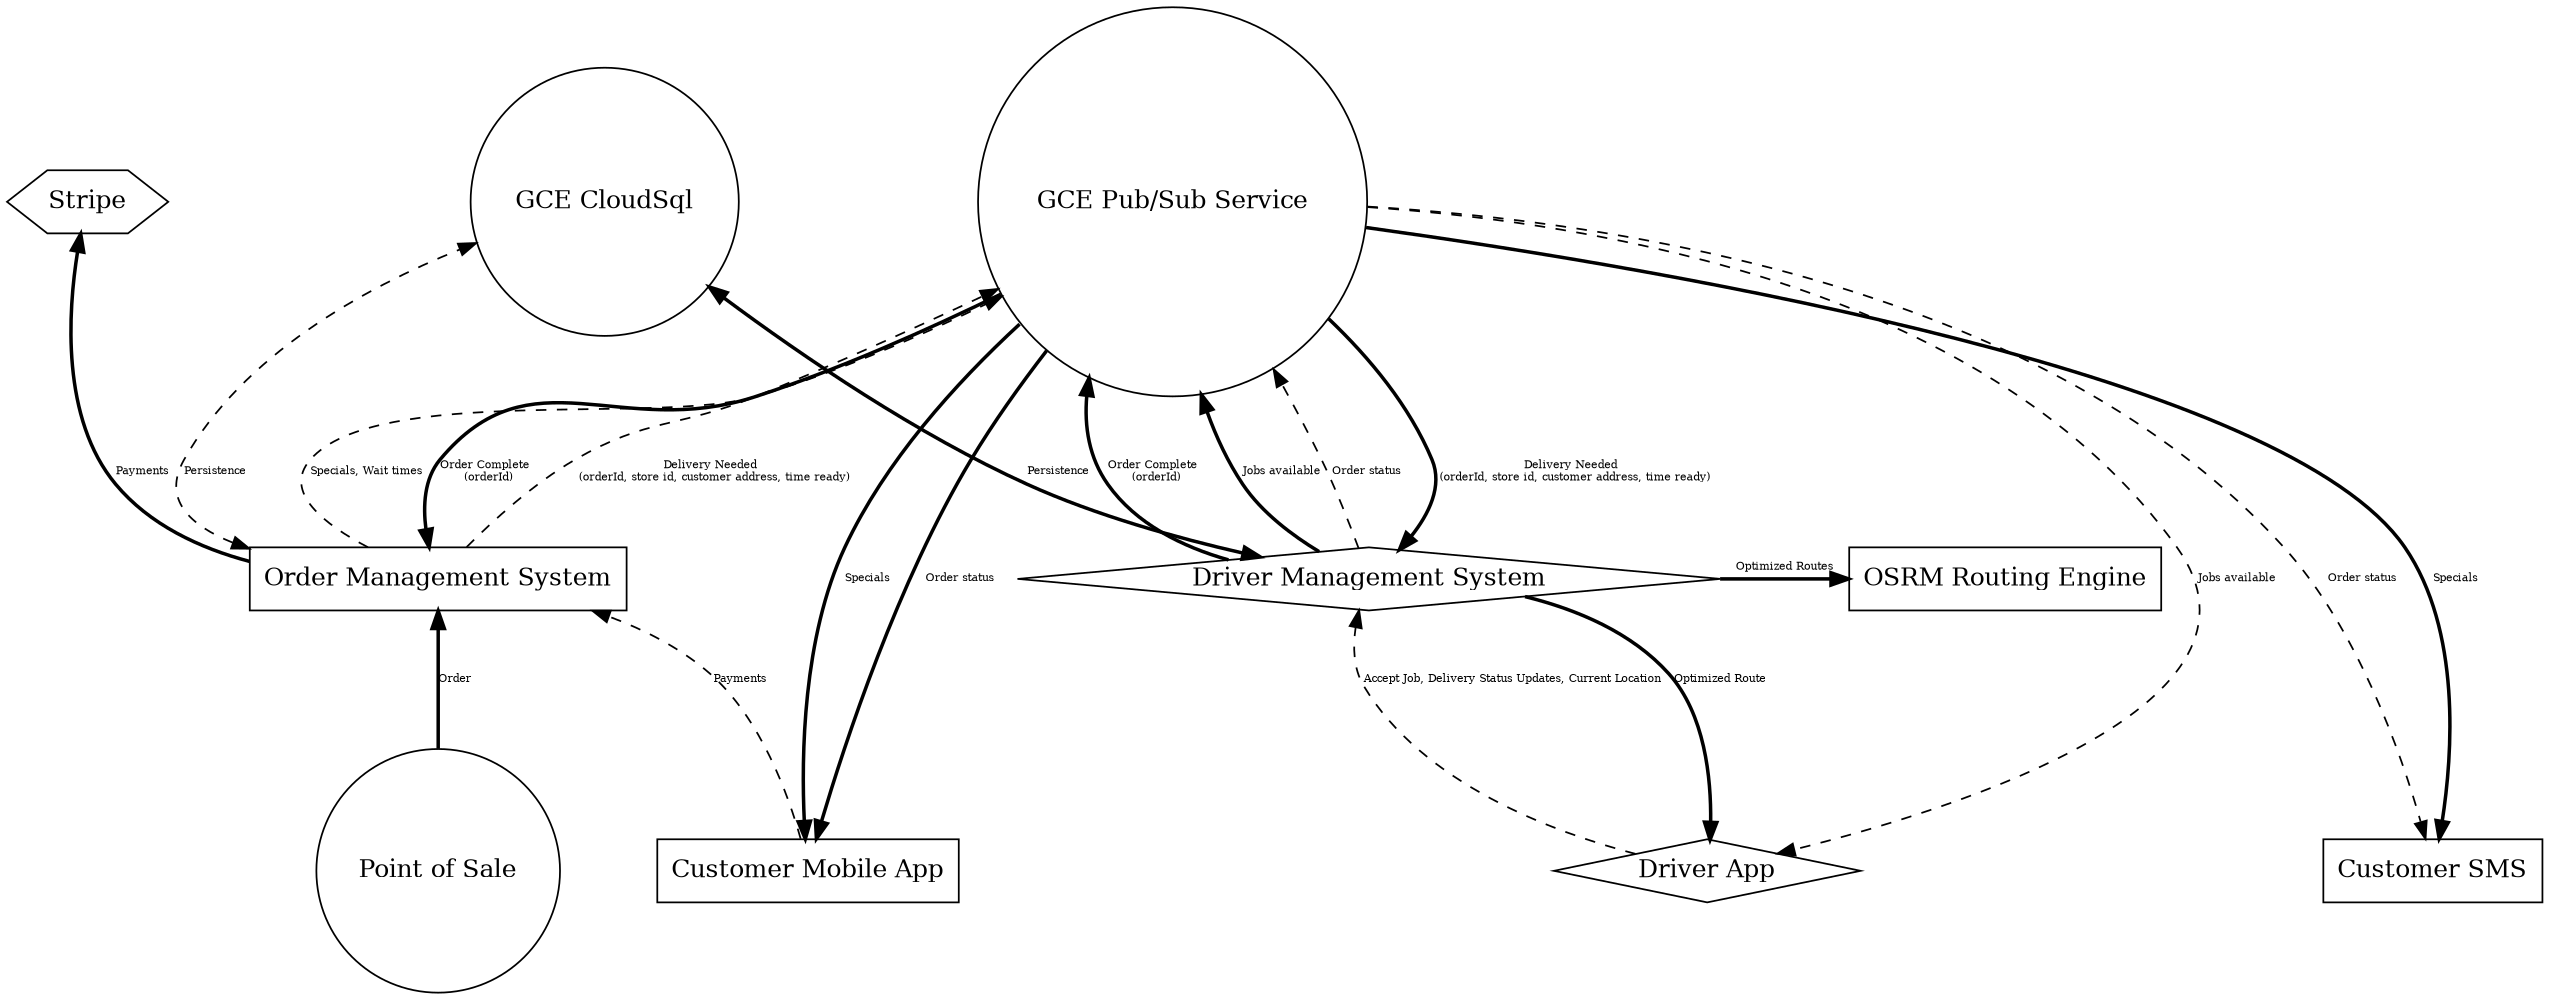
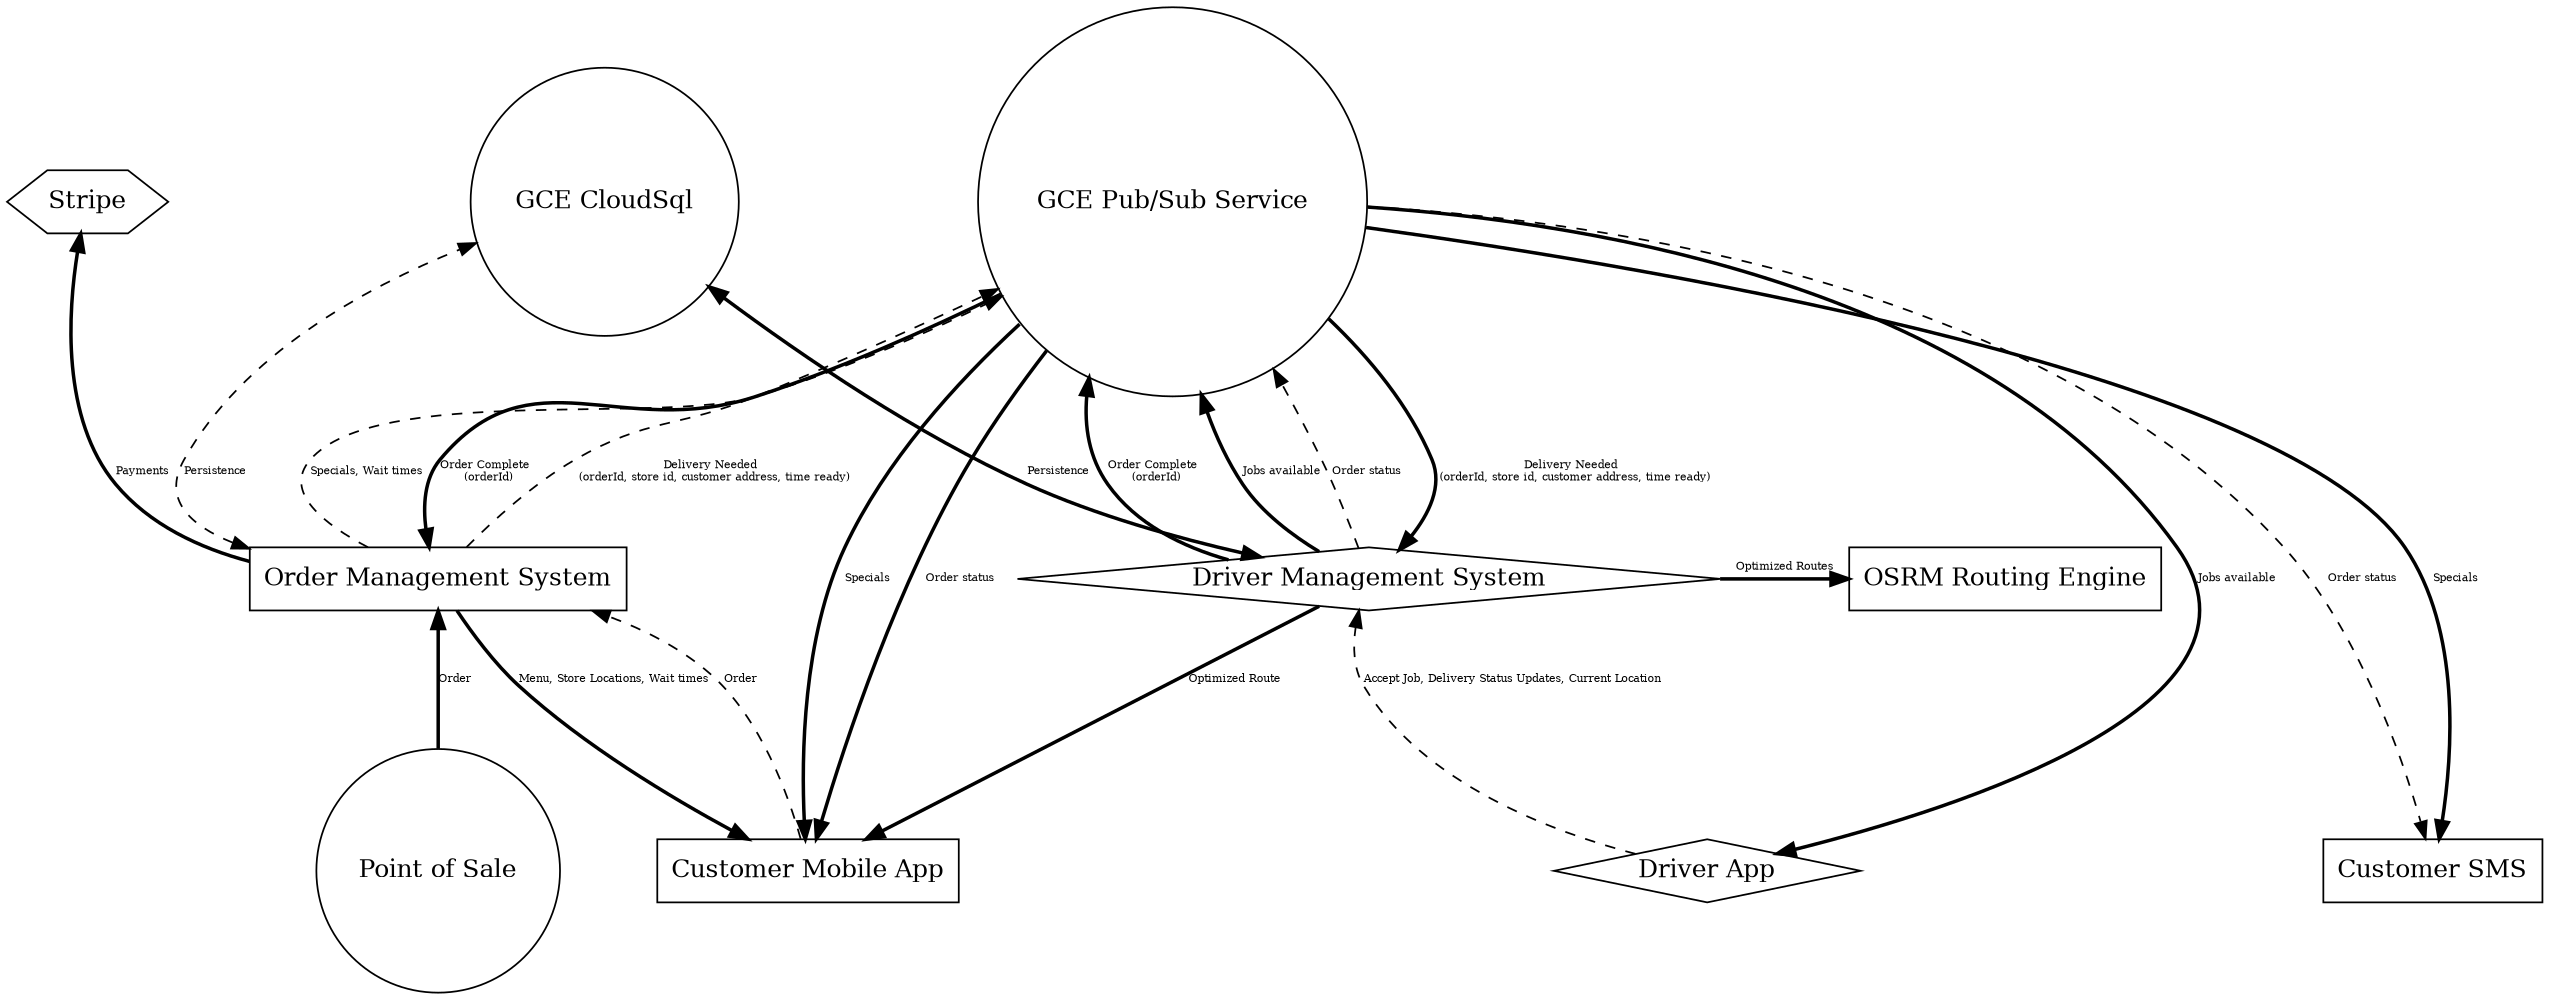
edge "GCE Pub/Sub Service" -> "Driver App": style dashed -> bold
edge "Driver Management System" -> "Driver App": now "Driver Management System" -> "Customer Mobile App"
edge "Customer Mobile App" -> "Order Management System": label "Payments" -> "Order"
edge "Order Management System" -> "Customer Mobile App": added, label "Menu, Store Locations, Wait times"
